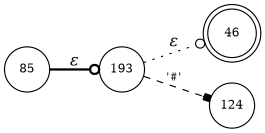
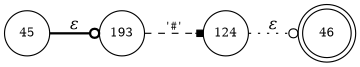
edge "193" -> "46": now "124" -> "46"
node "85": label "85" -> "45"
